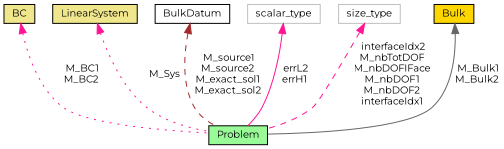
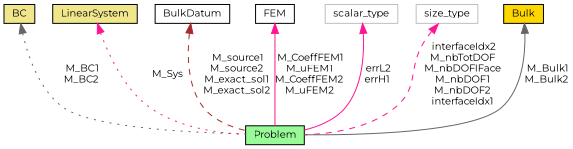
node "FEM": added
edge "Problem" -> "BC": color deeppink -> gray40
